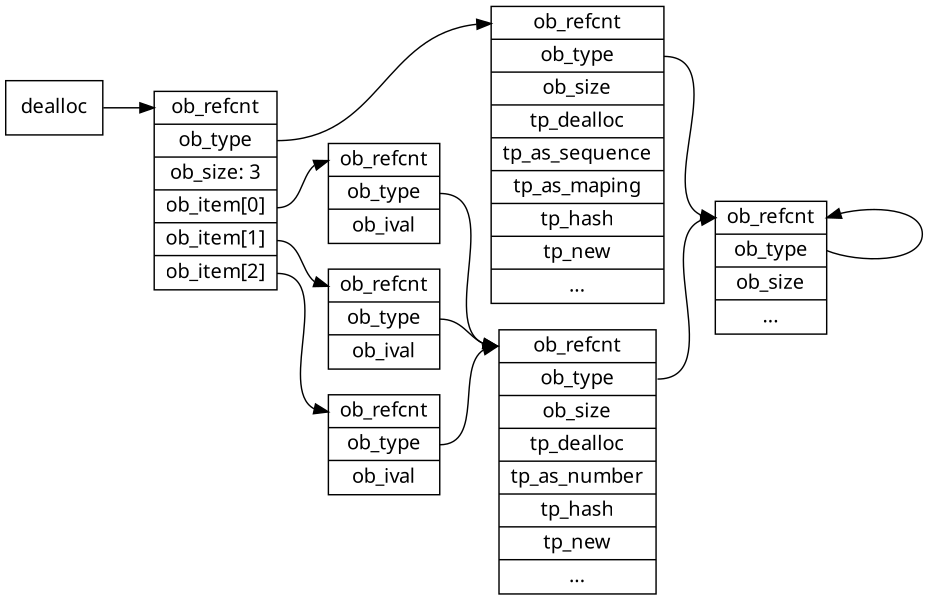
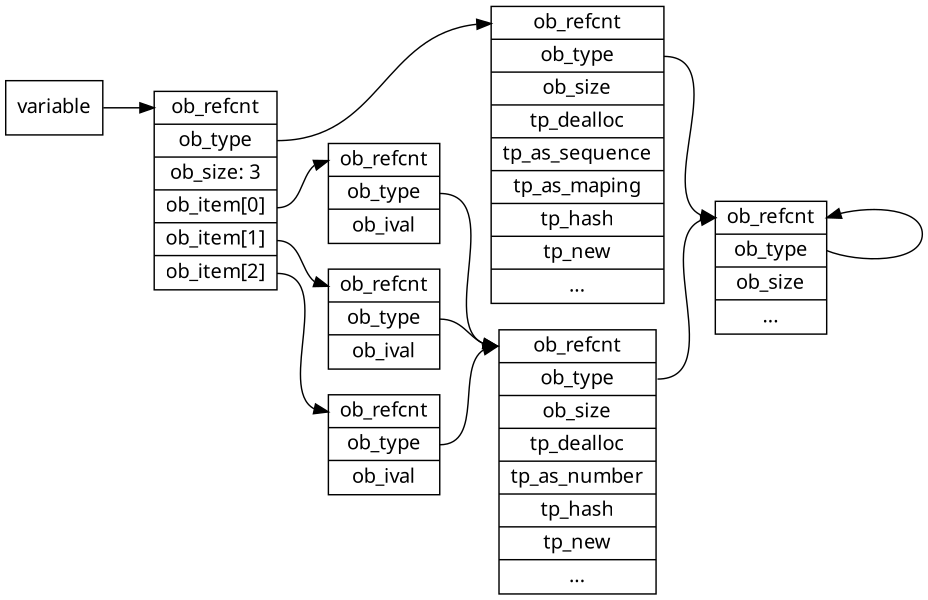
node "dealloc": label "dealloc" -> "variable"
